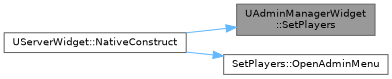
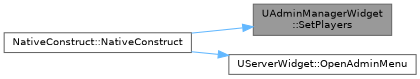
node "UServerWidget::NativeConstruct": label "UServerWidget::NativeConstruct" -> "NativeConstruct::NativeConstruct"
node "SetPlayers::OpenAdminMenu": label "SetPlayers::OpenAdminMenu" -> "UServerWidget::OpenAdminMenu"
